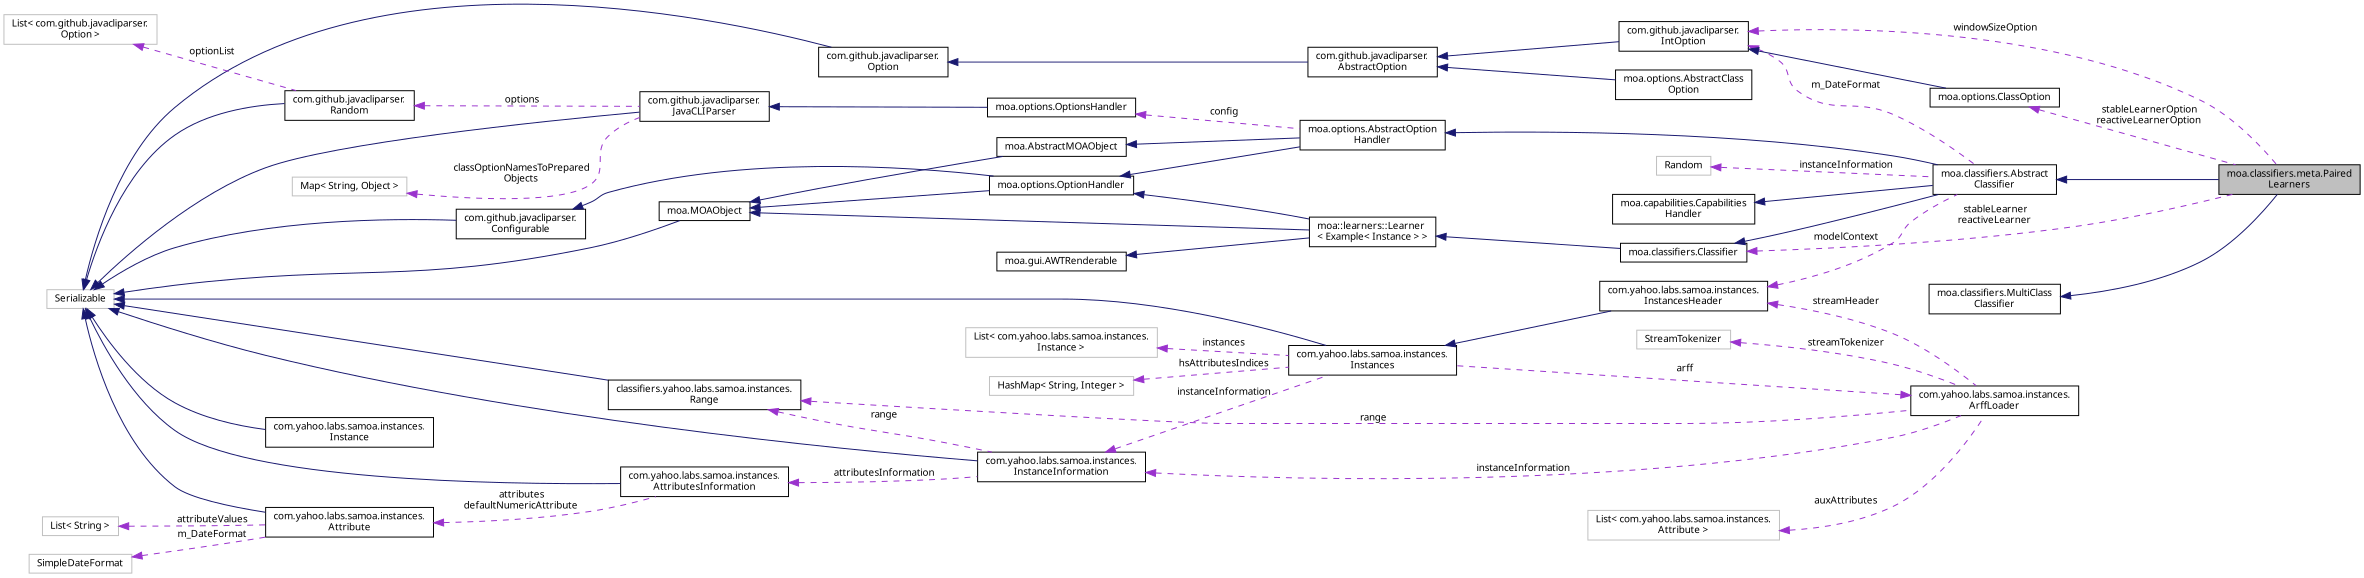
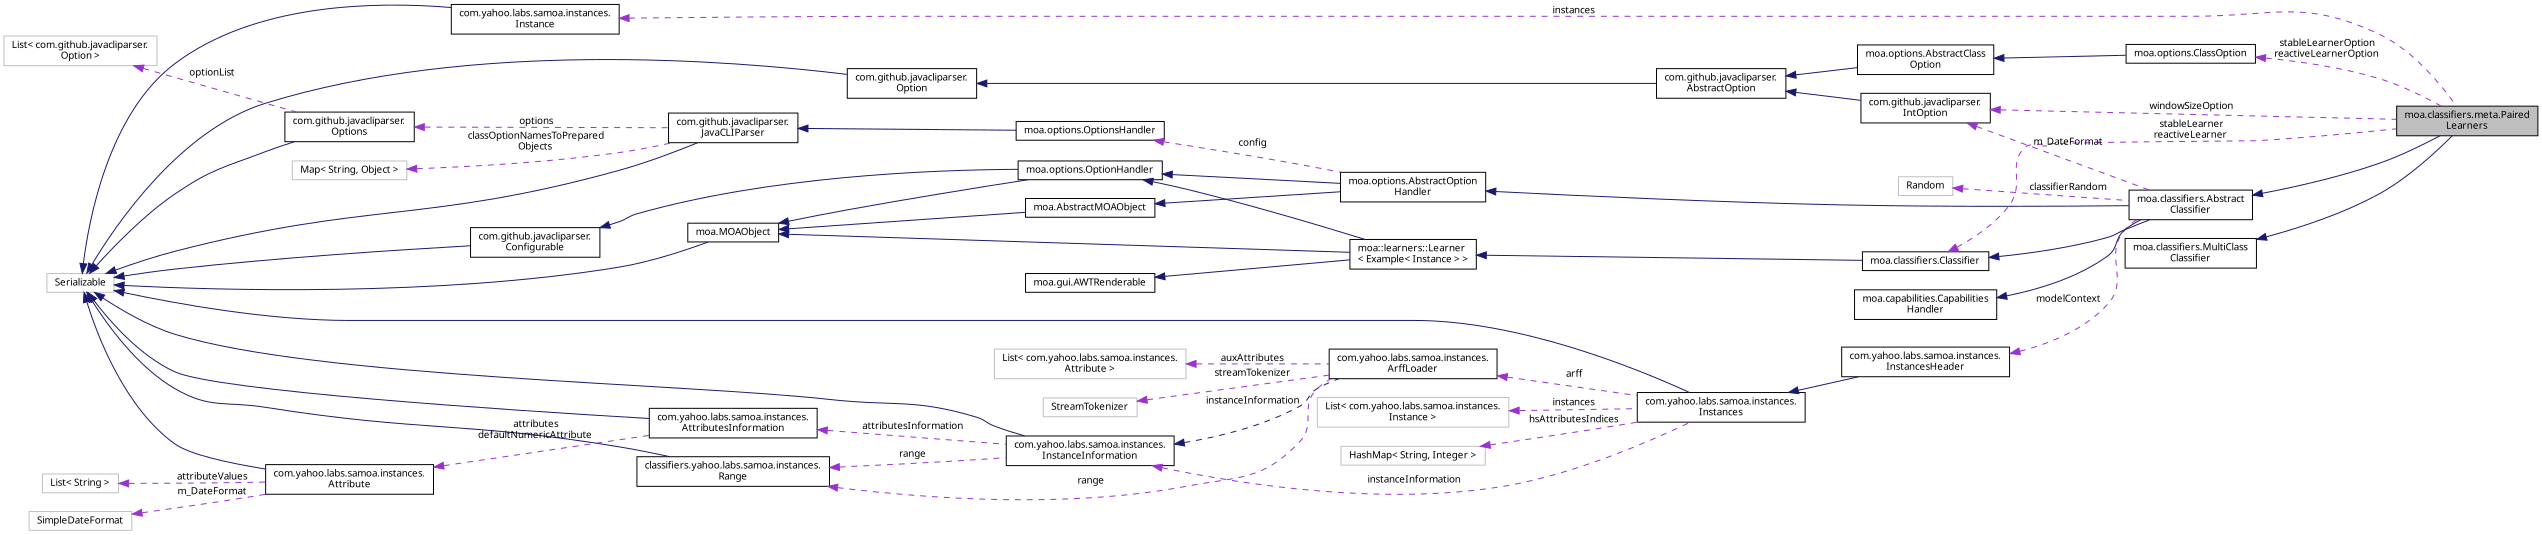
edge "moa.classifiers.meta.Paired Learners" -> "com.yahoo.labs.samoa.instances. Instance": added, label "instances"
edge "moa.options.ClassOption" -> "com.github.javacliparser. IntOption": now "moa.options.ClassOption" -> "moa.options.AbstractClass Option"
node "com.github.javacliparser. Random": label "com.github.javacliparser. Random" -> "com.github.javacliparser. Options"
edge "moa.classifiers.Abstract Classifier" -> "Random": label " instanceInformation" -> " classifierRandom"
edge "com.yahoo.labs.samoa.instances. ArffLoader" -> "com.yahoo.labs.samoa.instances. InstancesHeader": removed, label "streamHeader"
edge "com.yahoo.labs.samoa.instances. ArffLoader" -> "com.yahoo.labs.samoa.instances. InstanceInformation": color darkorchid3 -> midnightblue
